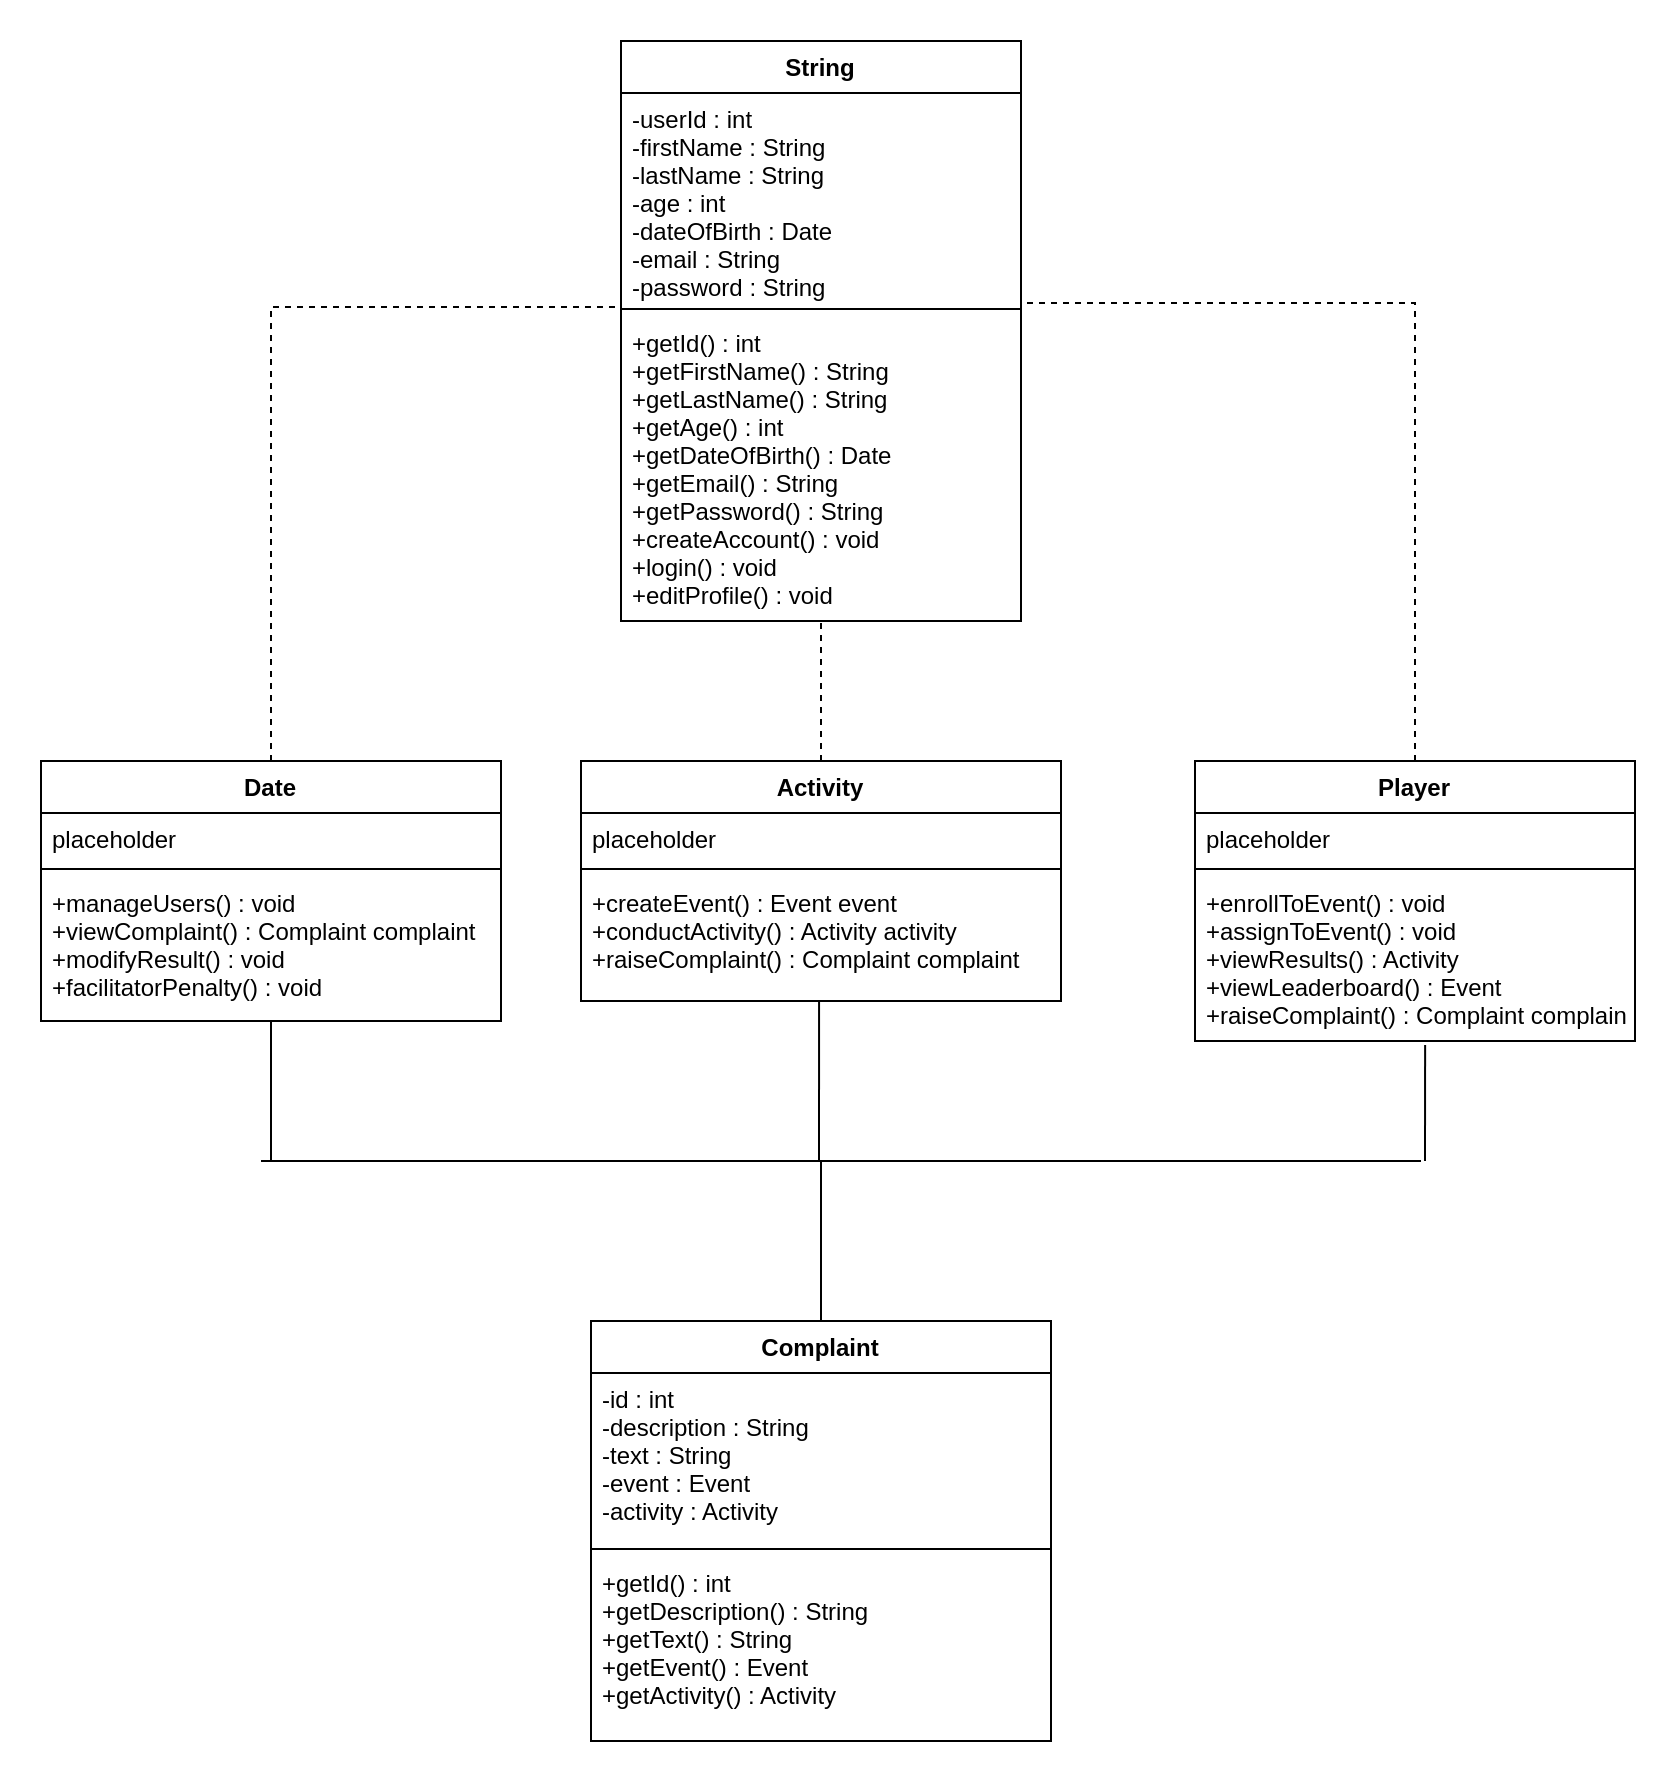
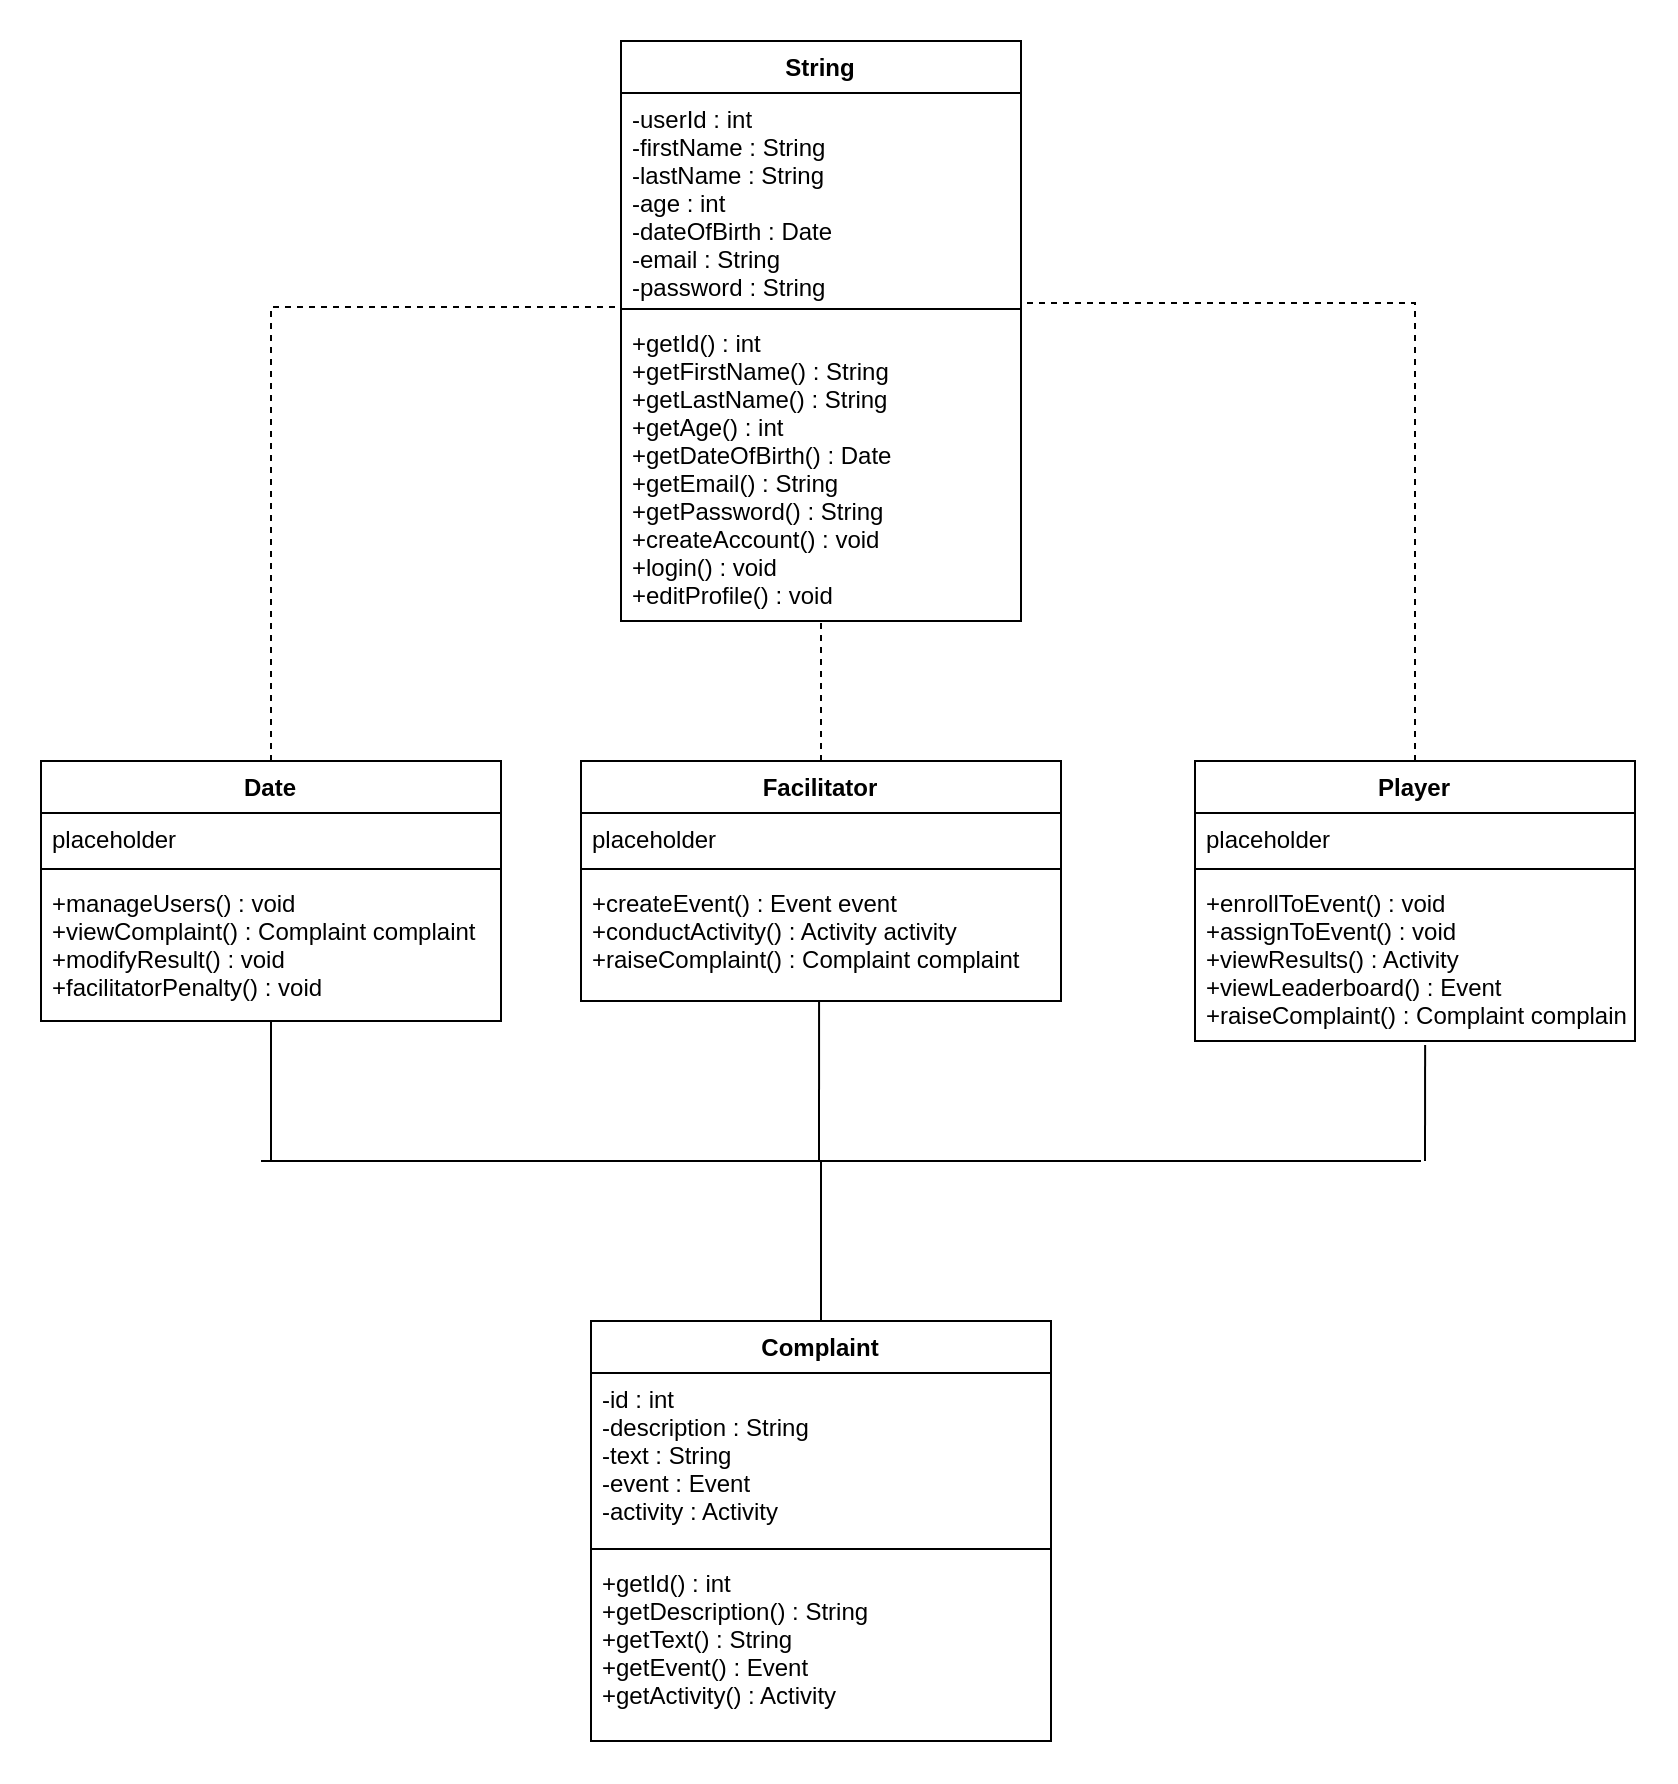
node "Activity": label "Activity" -> "Facilitator"
